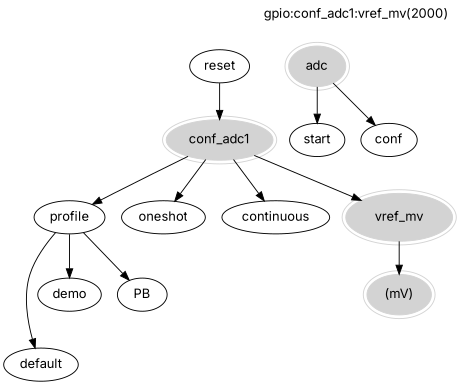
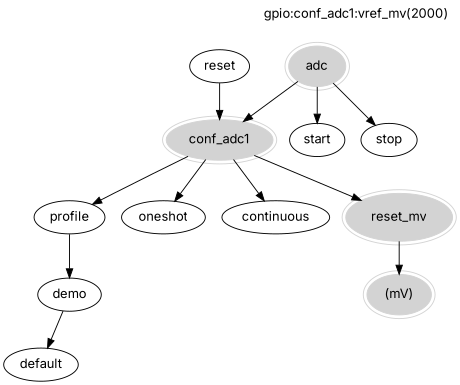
edge "adc" -> "conf_adc1": added
node "conf": label "conf" -> "stop"
node "vref_mv": label "vref_mv" -> "reset_mv"
edge "profile" -> "default": now "demo" -> "default"
node "PB": removed
